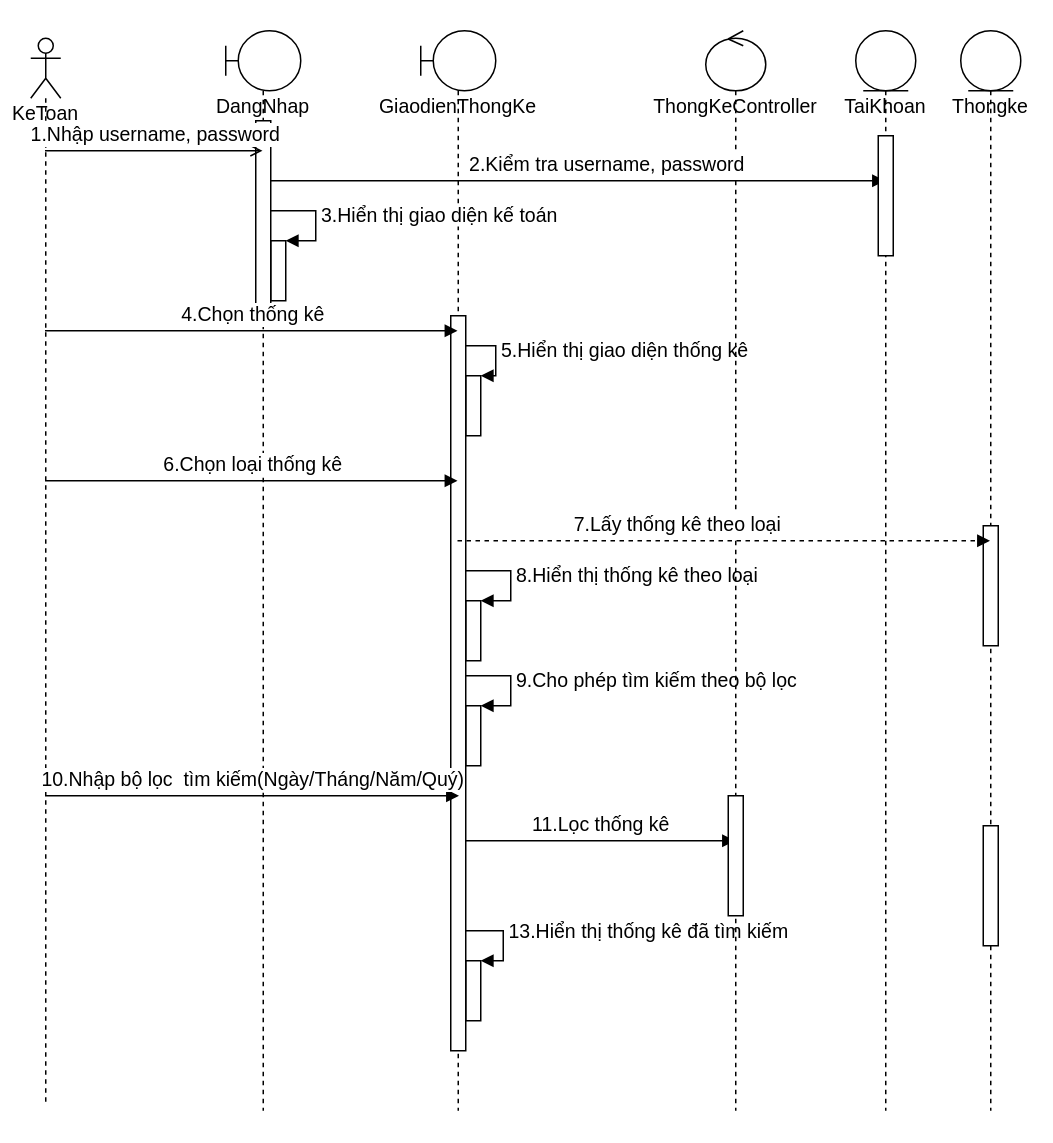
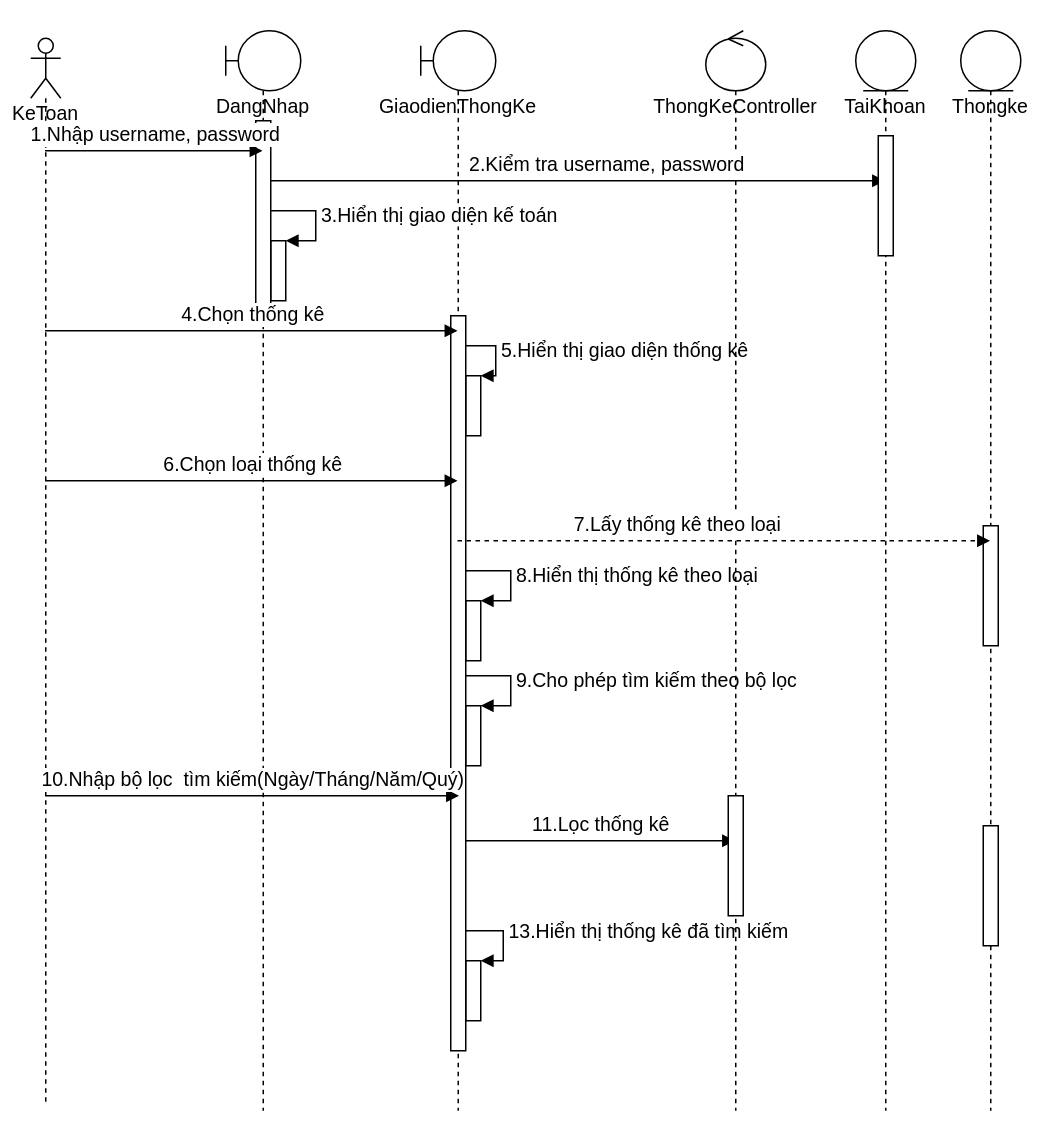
edge "KeToan" -> "DangNhap": arrowhead open -> block
